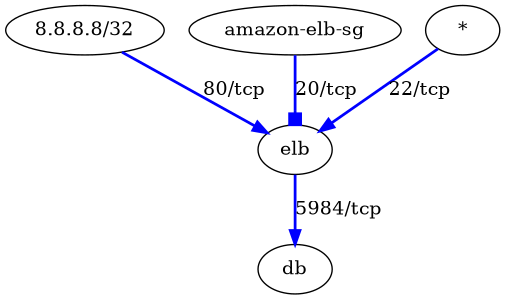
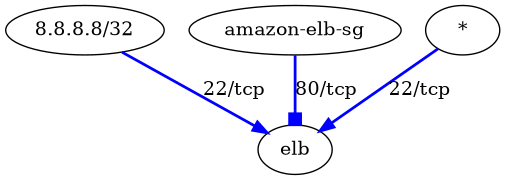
edge "8.8.8.8/32" -> "elb": label "80/tcp" -> "22/tcp"
edge "amazon-elb-sg" -> "elb": label "20/tcp" -> "80/tcp"
node "db": removed
